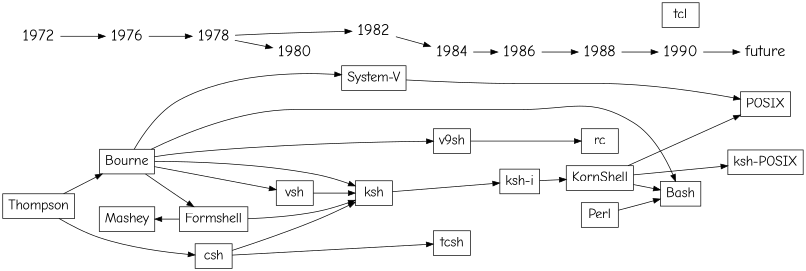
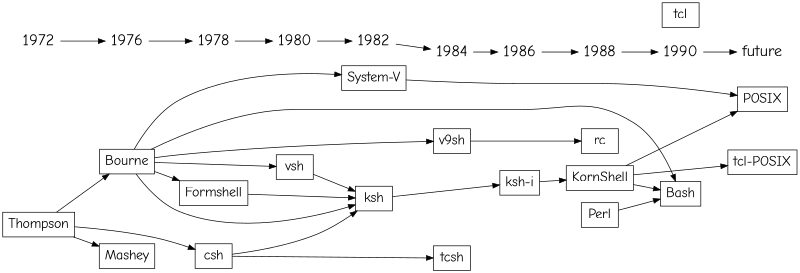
edge "1978" -> "1982": now "1980" -> "1982"
node "ksh-POSIX": label "ksh-POSIX" -> "tcl-POSIX"
edge "Formshell" -> "Mashey": now "Thompson" -> "Mashey"
